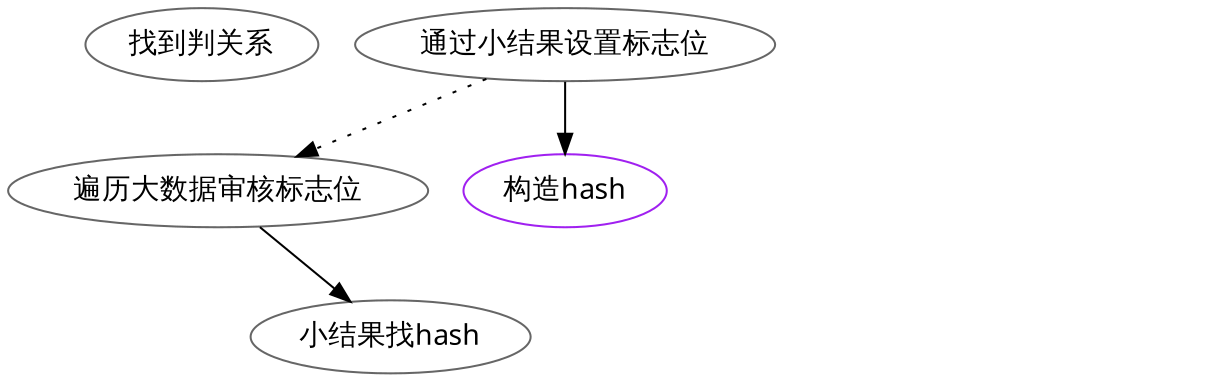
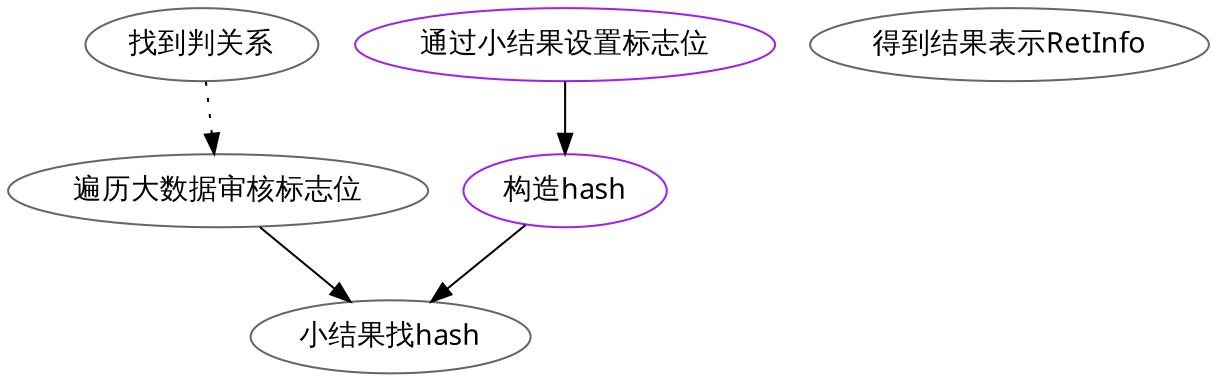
node "通过小结果设置标志位": color gray40 -> purple
node "得到结果表示RetInfo": added
edge "通过小结果设置标志位" -> "遍历大数据审核标志位": now "找到判关系" -> "遍历大数据审核标志位"
edge "构造hash" -> "小结果找hash": added
